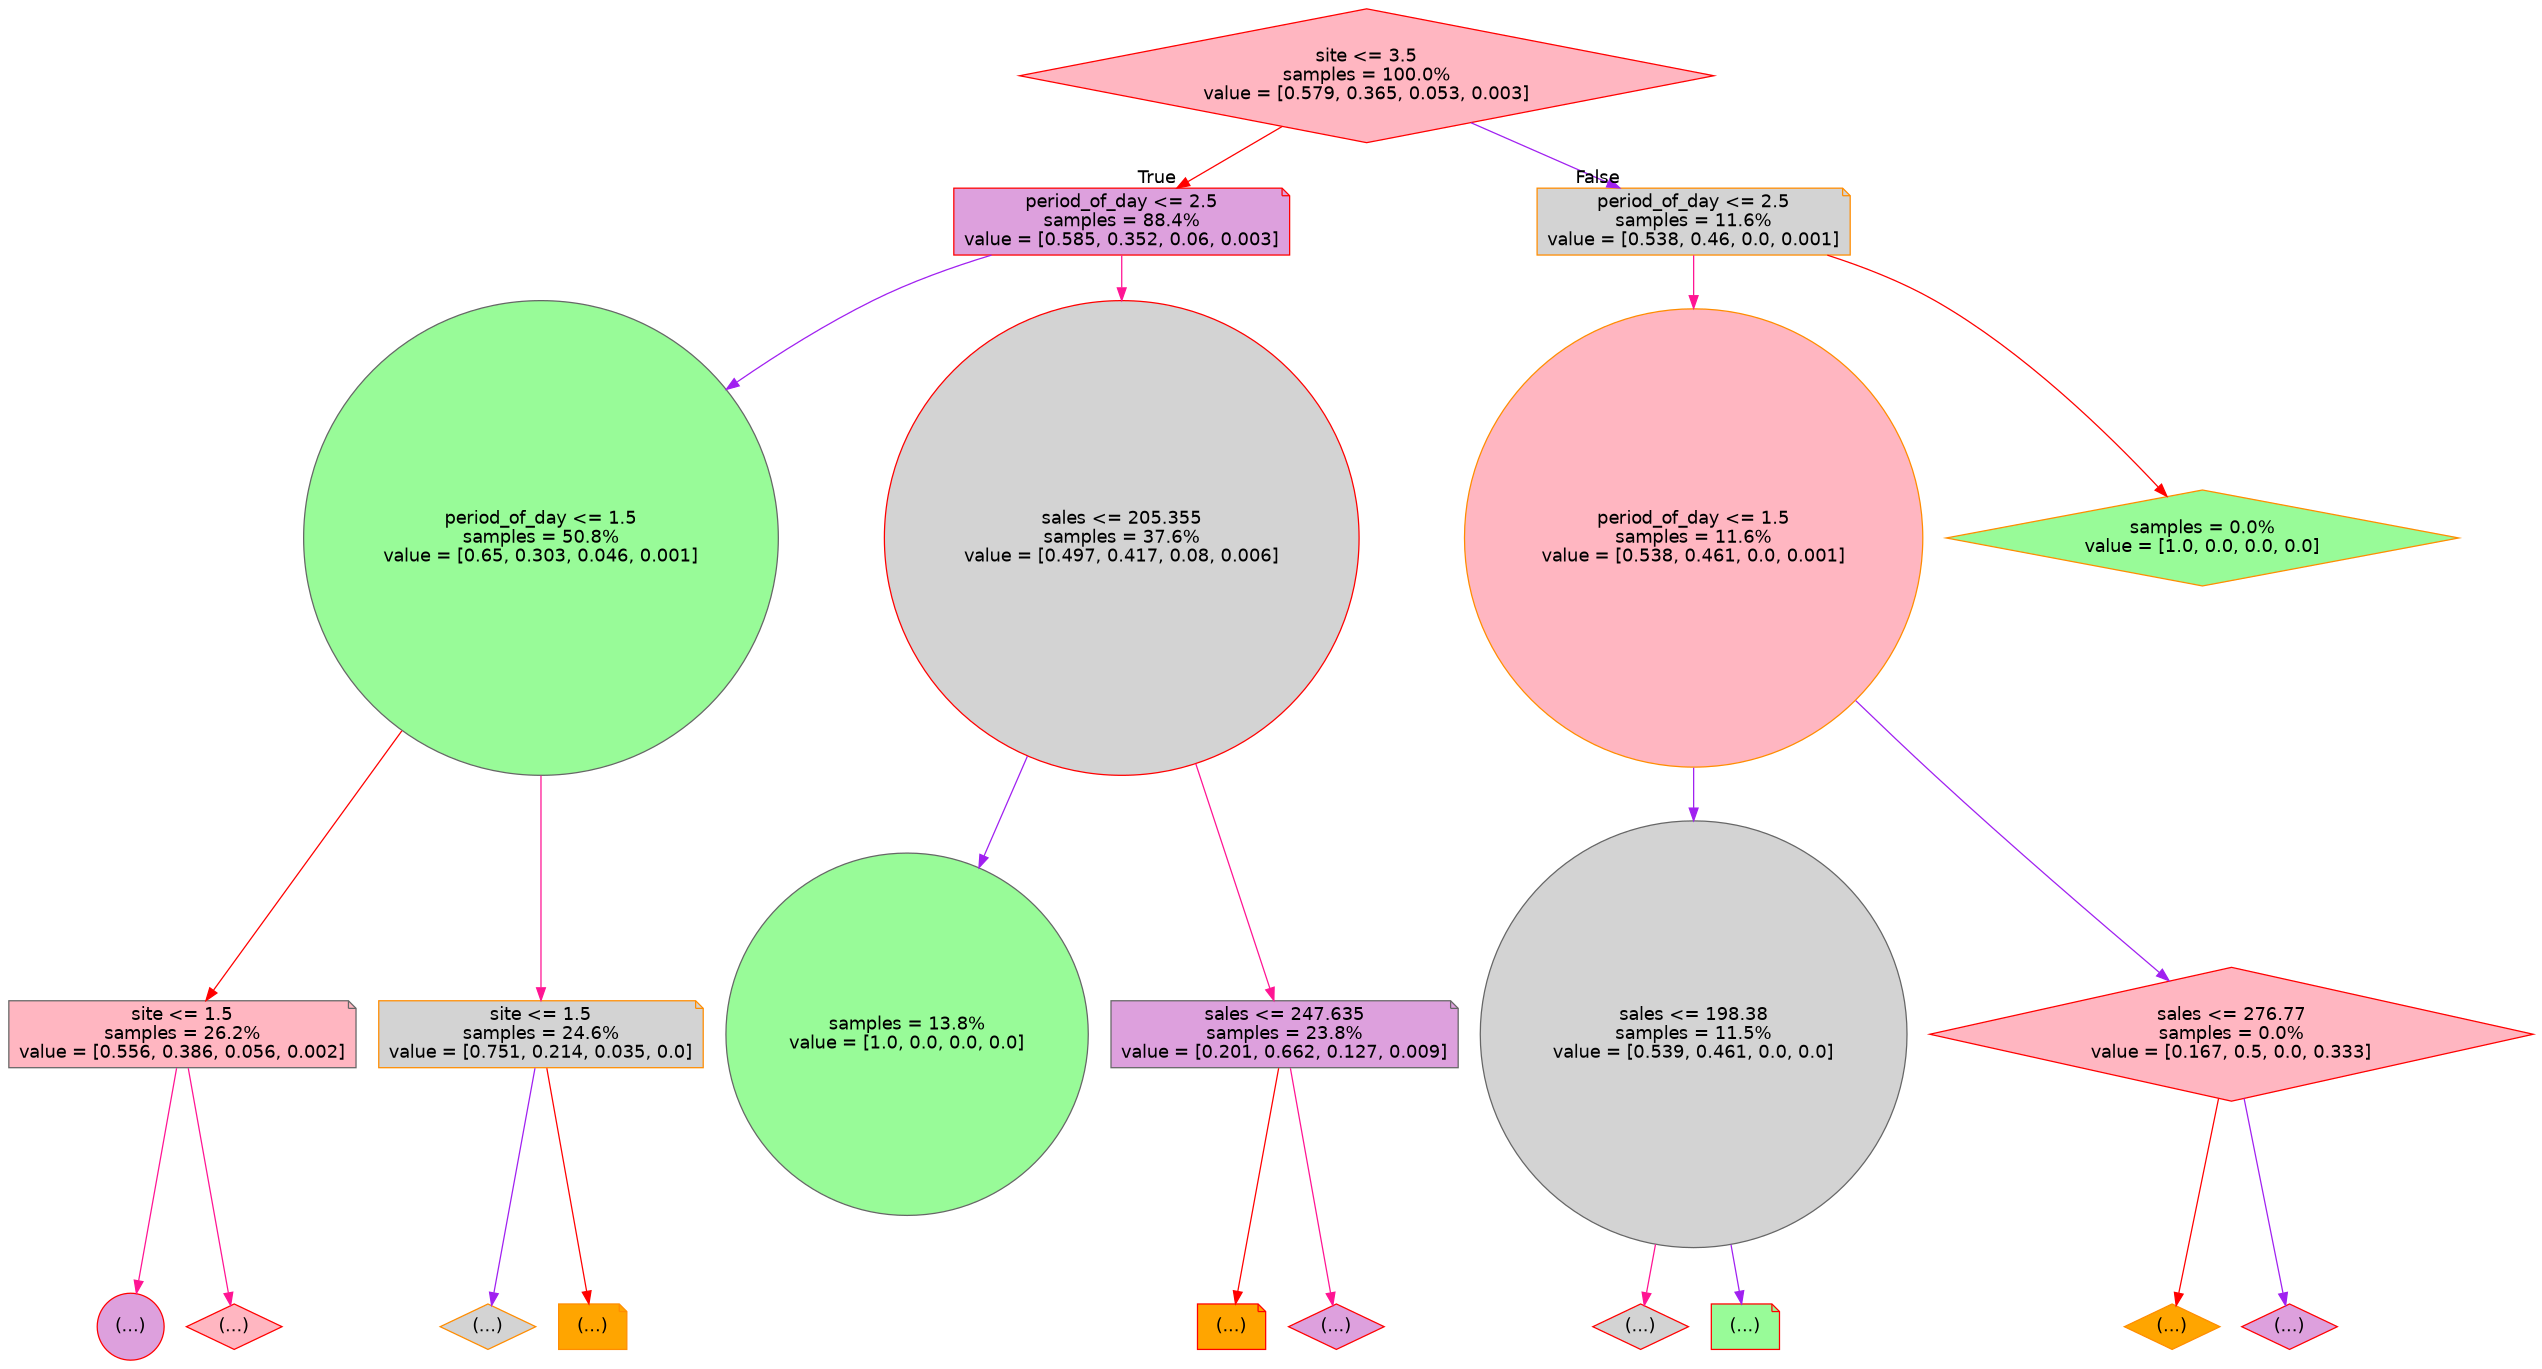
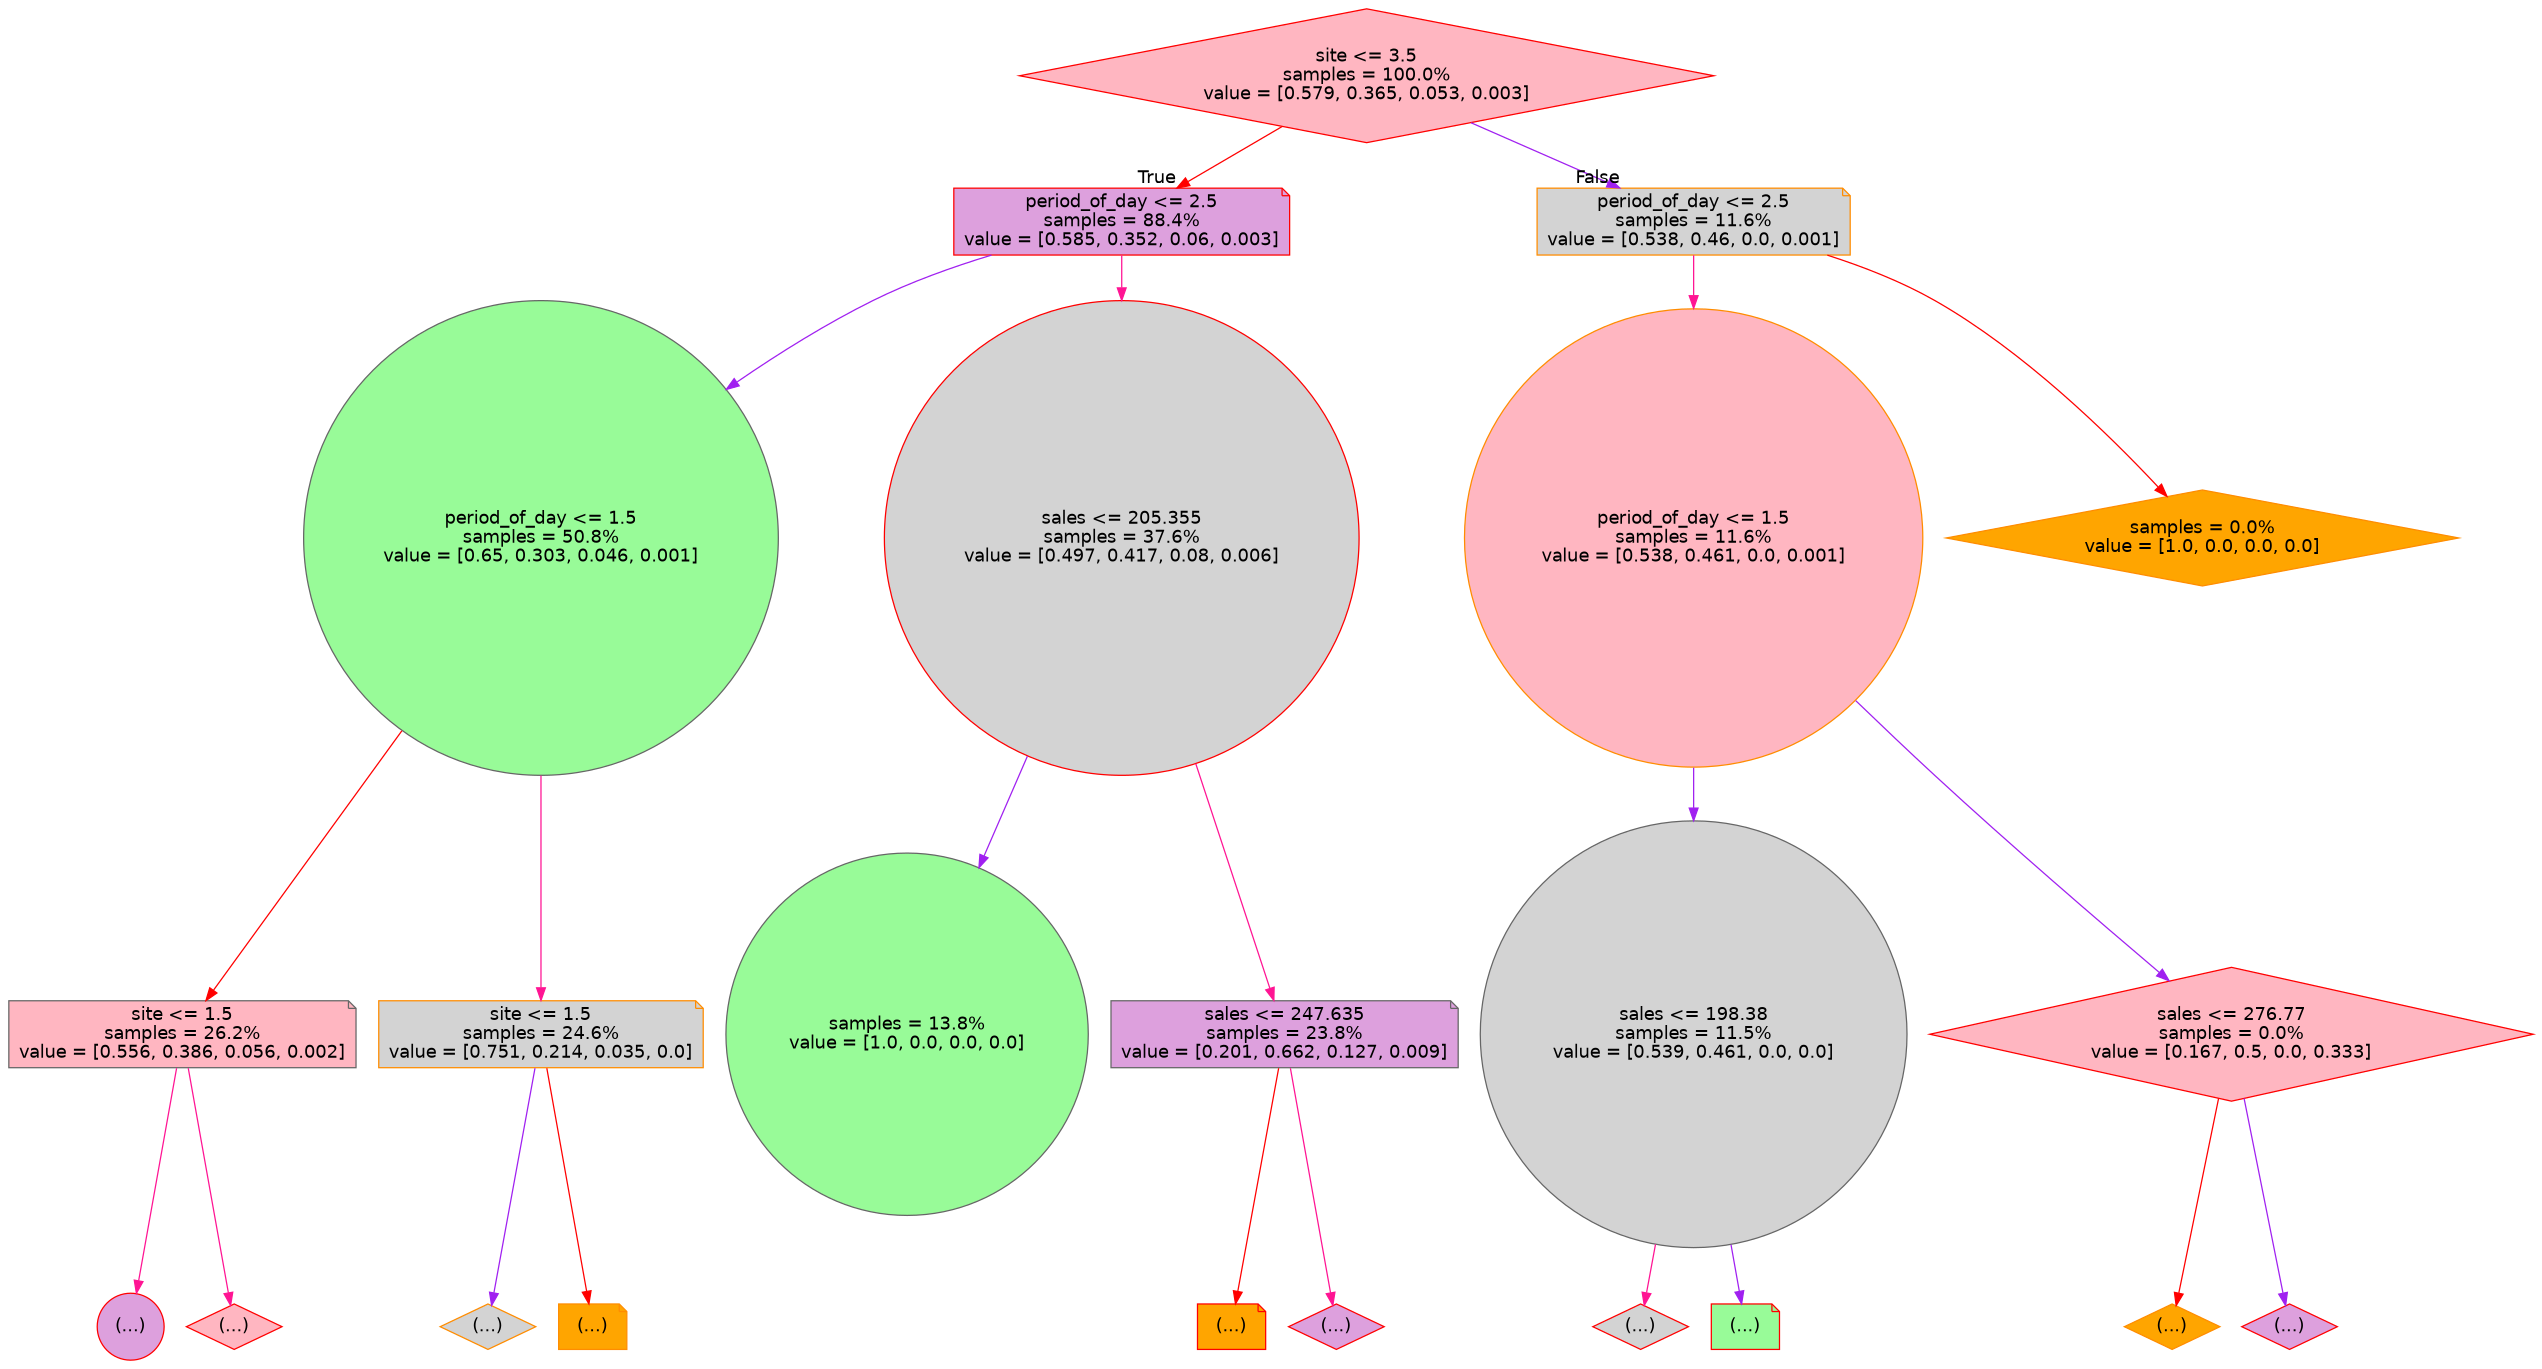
node "samples = 0.0% value = [1.0, 0.0, 0.0, 0.0]": fillcolor palegreen -> orange
